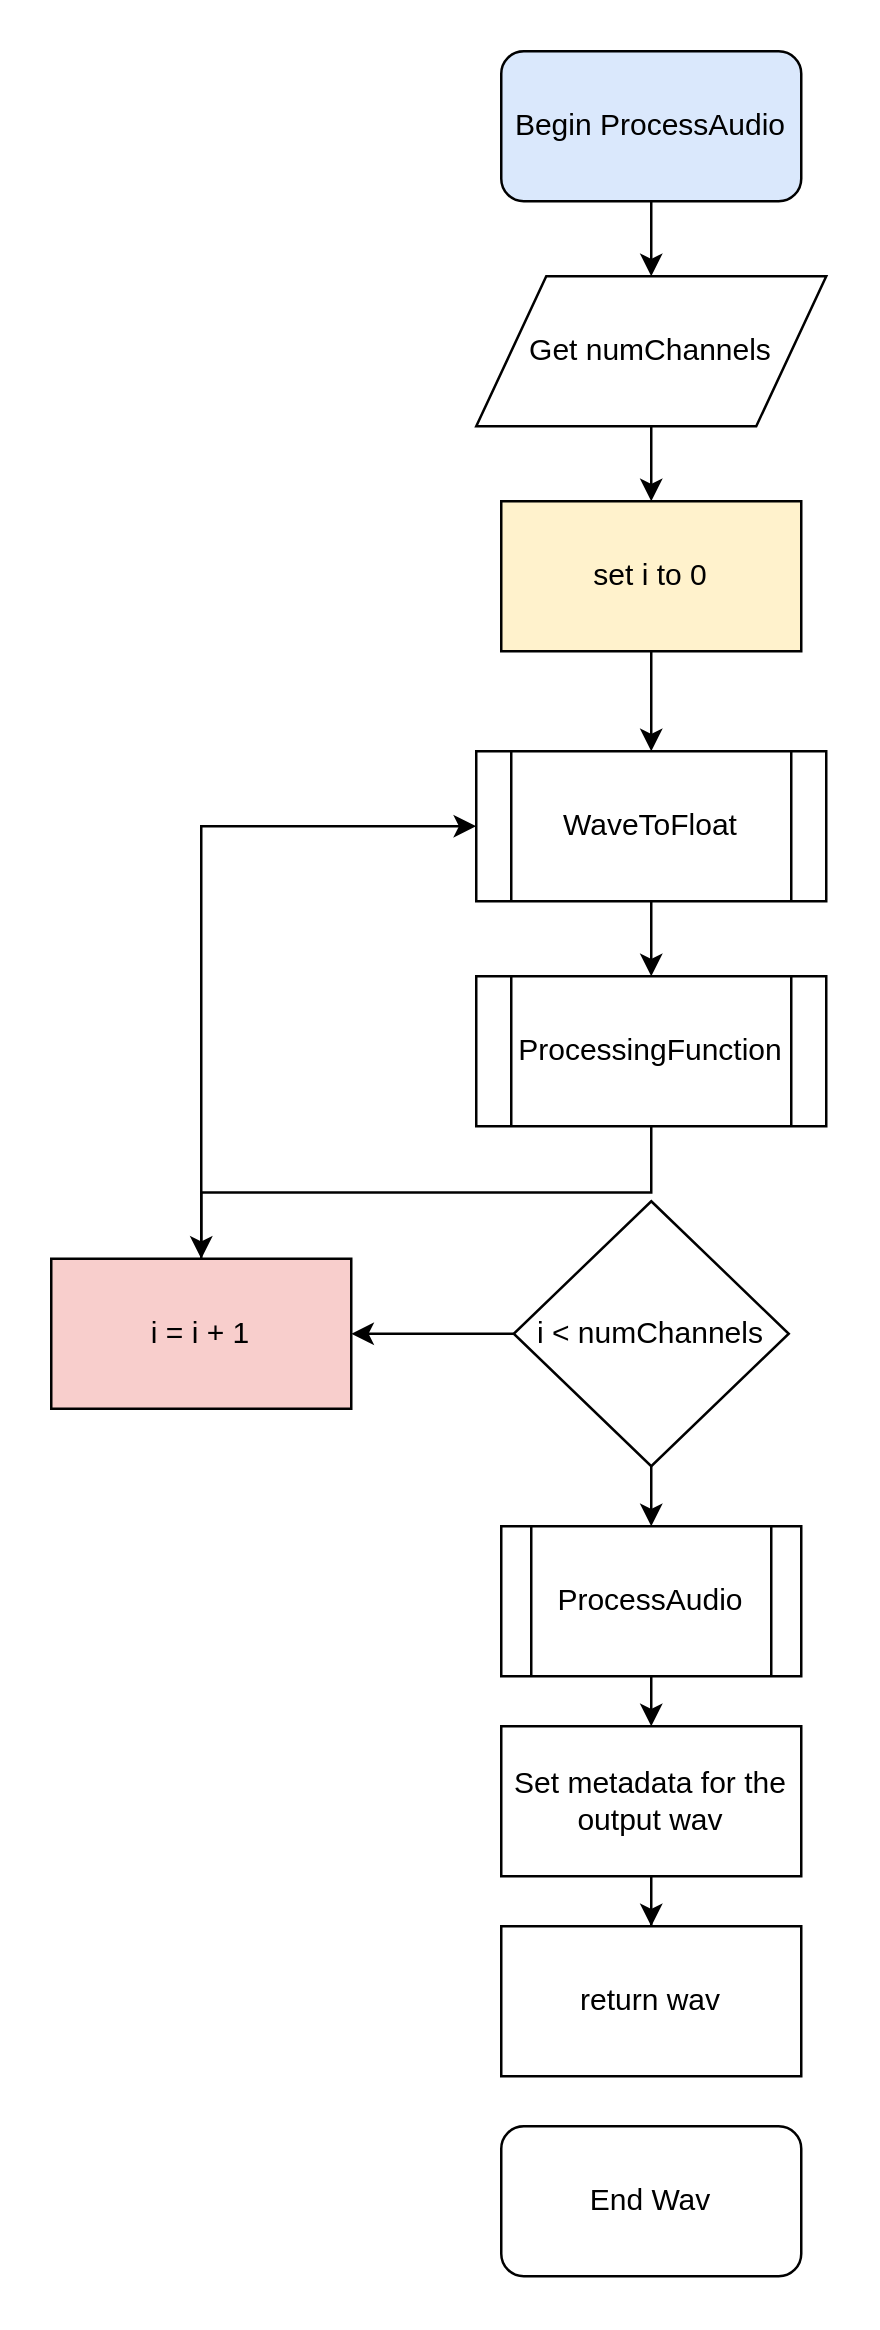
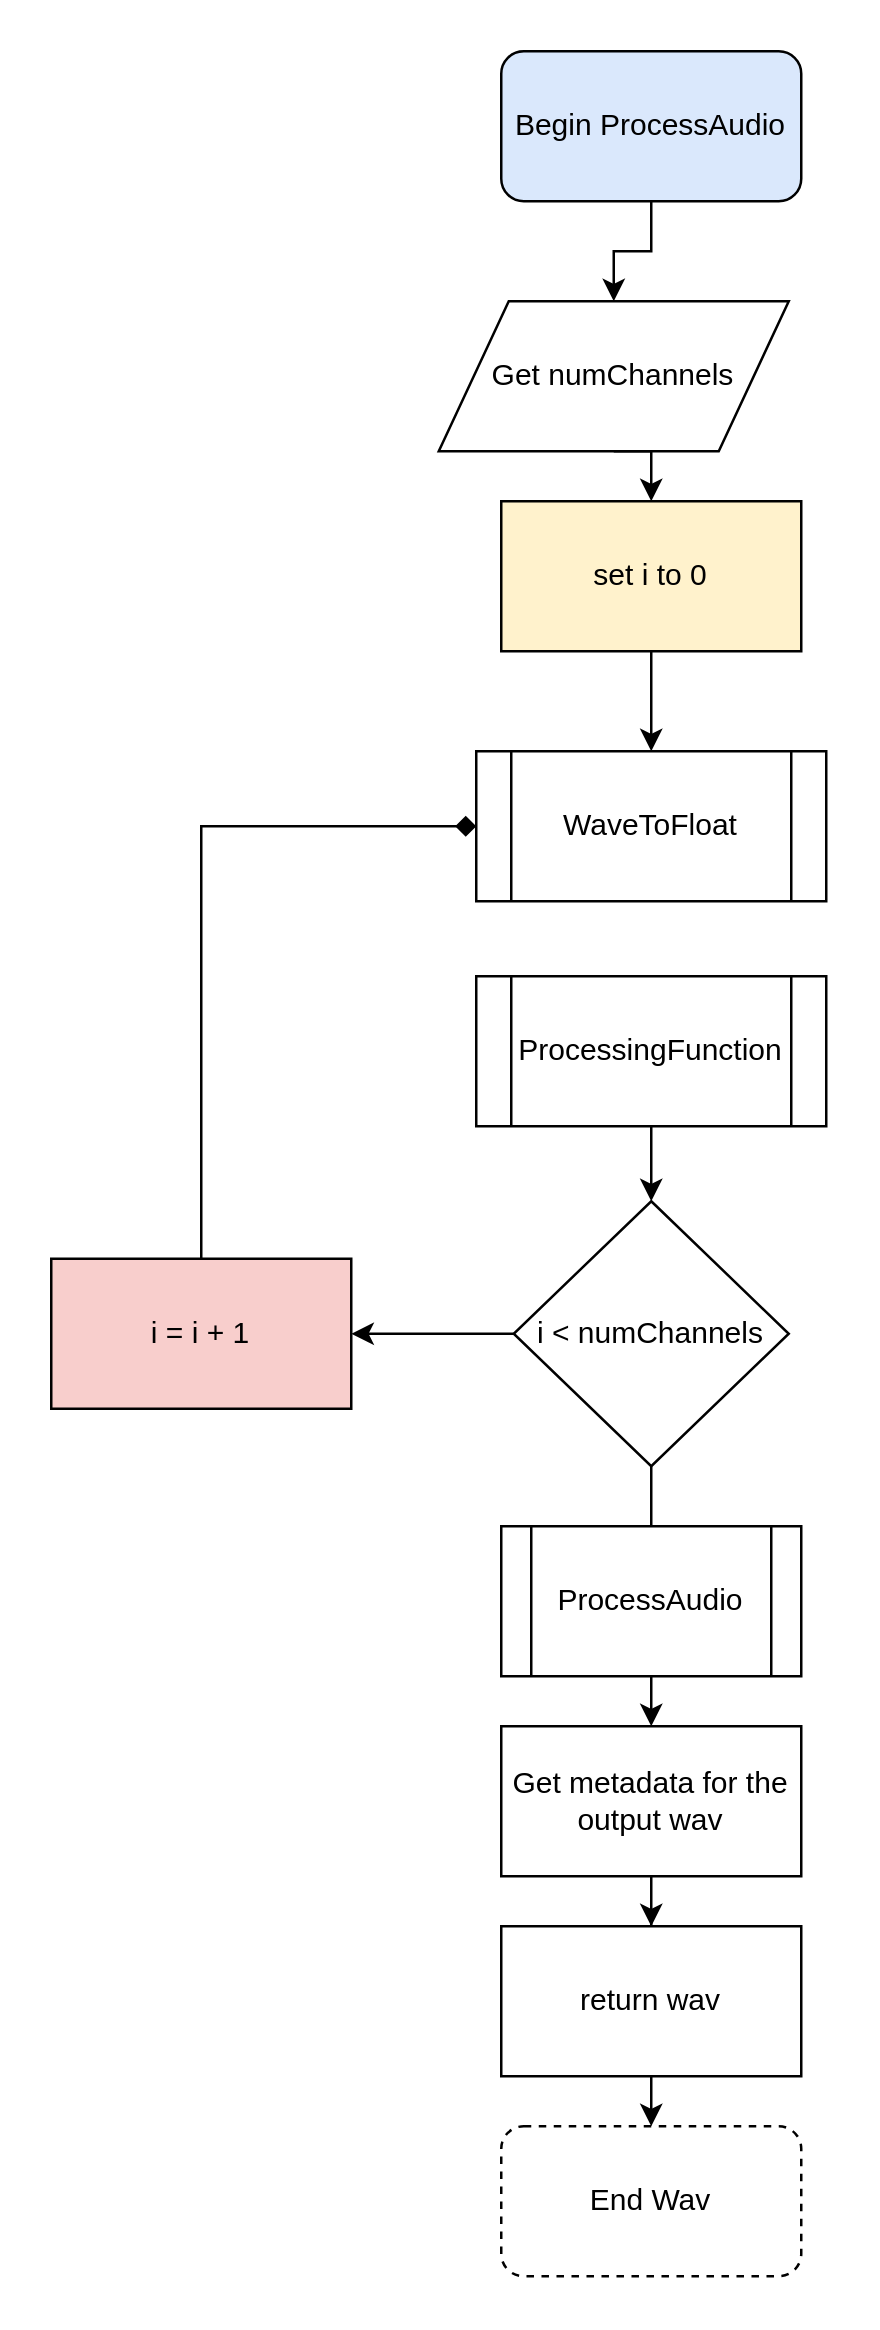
node "Get numChannels": moved (651, 351) -> (614, 376)
edge "i = i + 1" -> "WaveToFloat": arrowhead classic -> diamond
edge "WaveToFloat" -> "ProcessingFunction": removed
edge "ProcessingFunction" -> "i = i + 1": now "ProcessingFunction" -> "i < numChannels"
edge "i < numChannels" -> "ProcessAudio": arrowhead classic -> none
node "Set metadata for the output wav": label "Set metadata for the output wav" -> "Get metadata for the output wav"
edge "return wav" -> "End Wav": added
node "End Wav": style solid -> dashed
